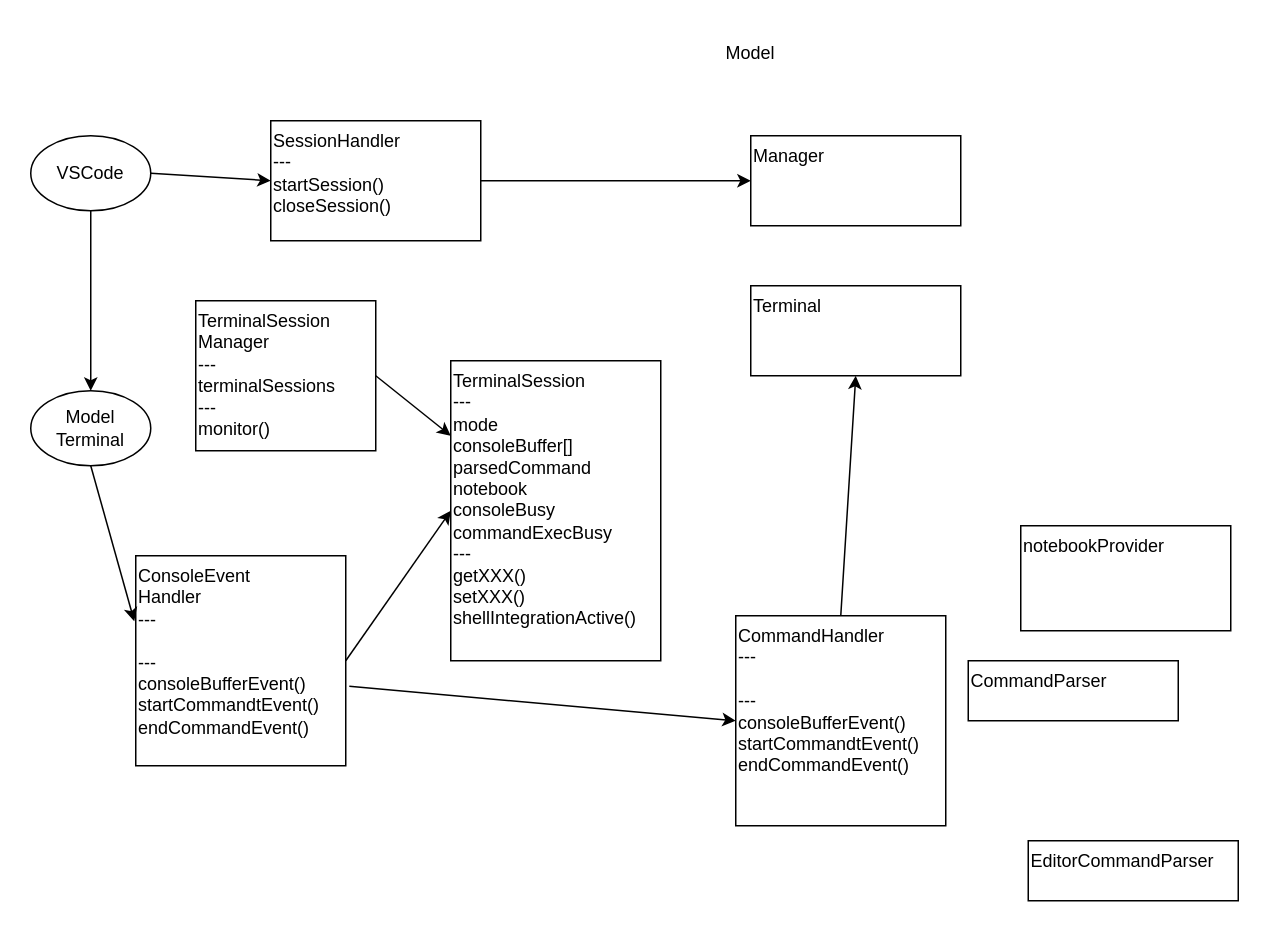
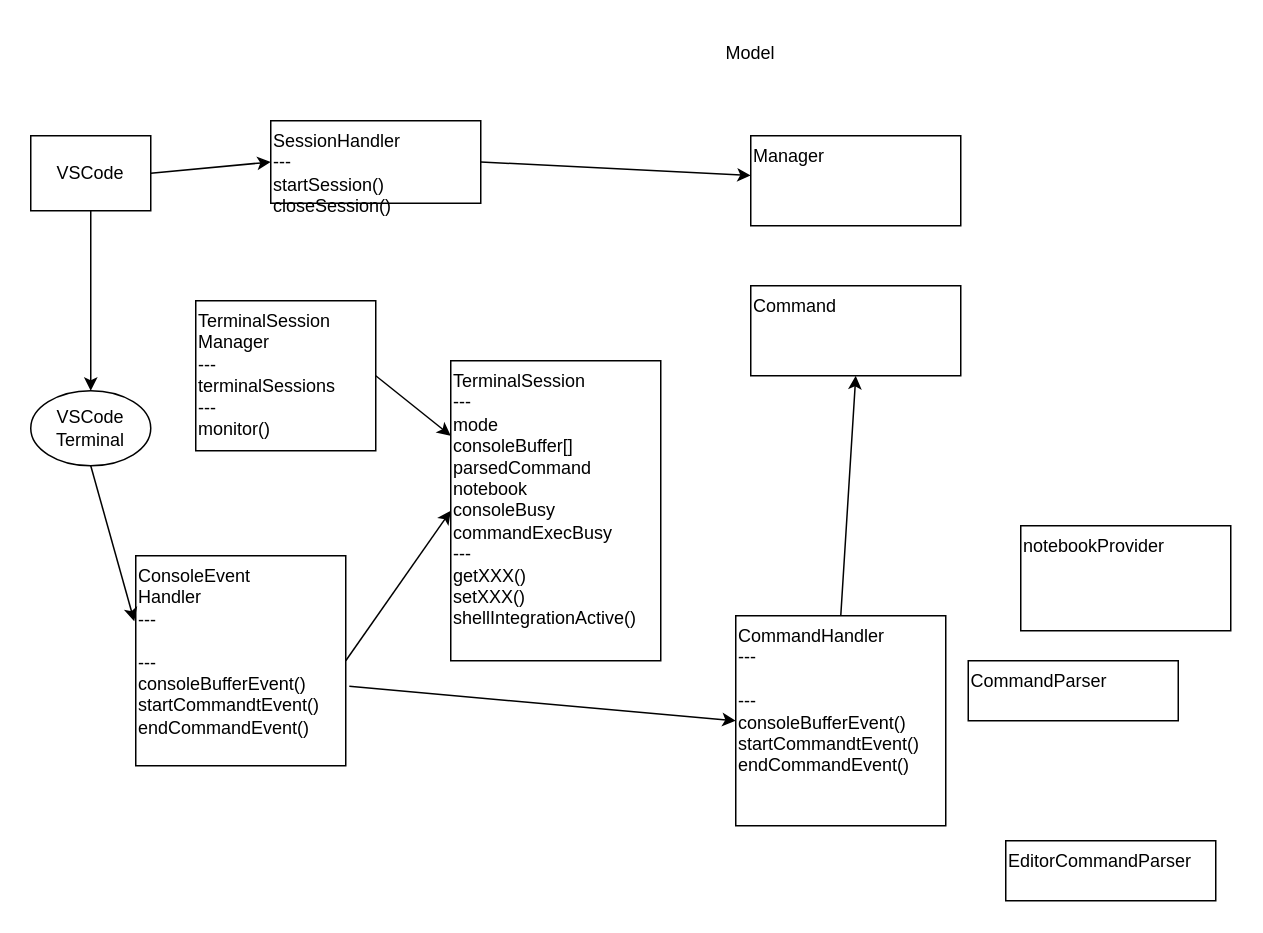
node "VSCode": shape ellipse -> rectangle
node "SessionHandler --- startSession() closeSession()": size 210x120 -> 210x83
node "Terminal": label "Terminal" -> "Command"
node "Model Terminal": label "Model Terminal" -> "VSCode Terminal"
node "EditorCommandParser": moved (1133, 871) -> (1111, 871)
